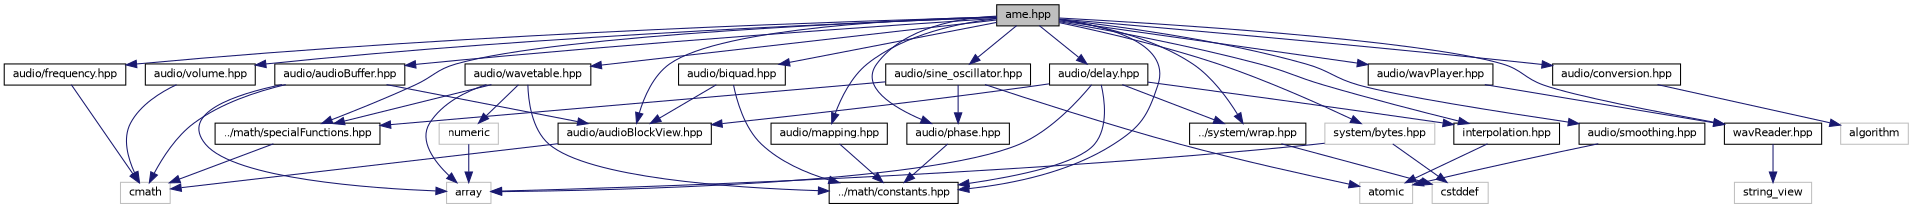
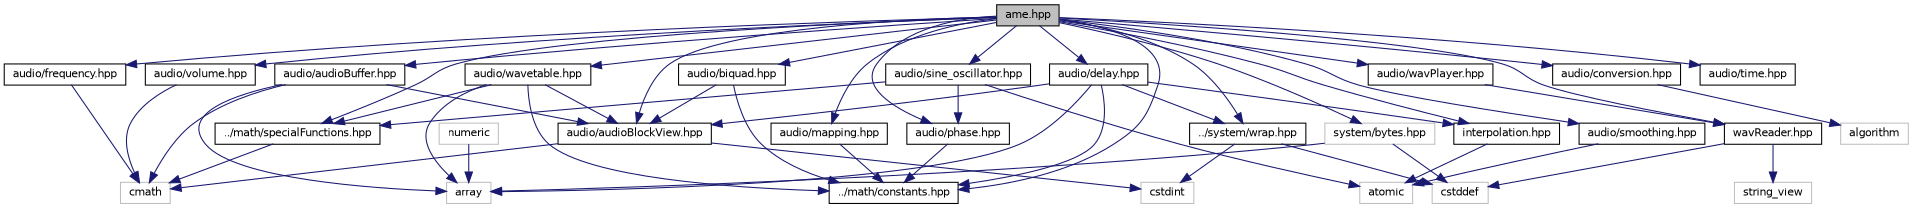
node "audio/time.hpp": added
edge "audio/wavetable.hpp" -> "numeric": now "audio/wavetable.hpp" -> "audio/audioBlockView.hpp"
edge "wavReader.hpp" -> "cstddef": added
node "cstdint": added
